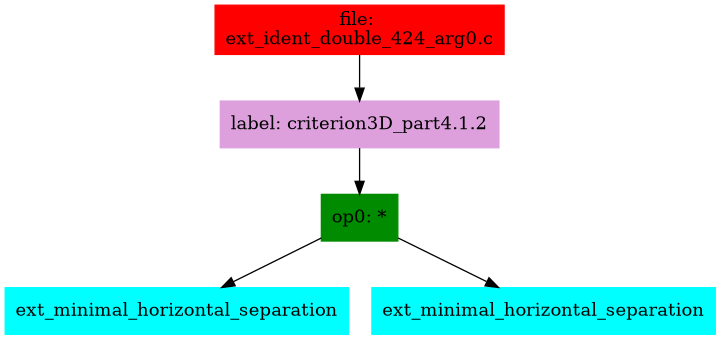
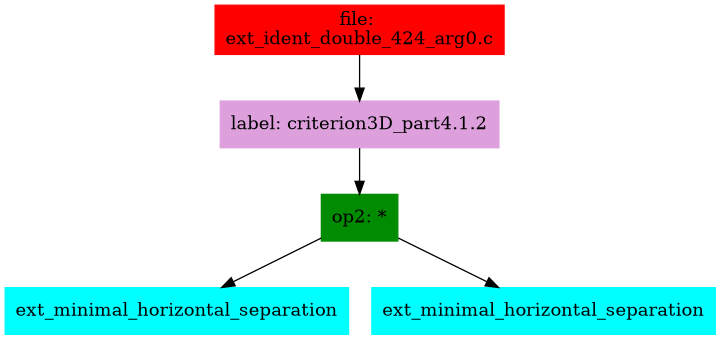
node "op0: *": label "op0: *" -> "op2: *"
